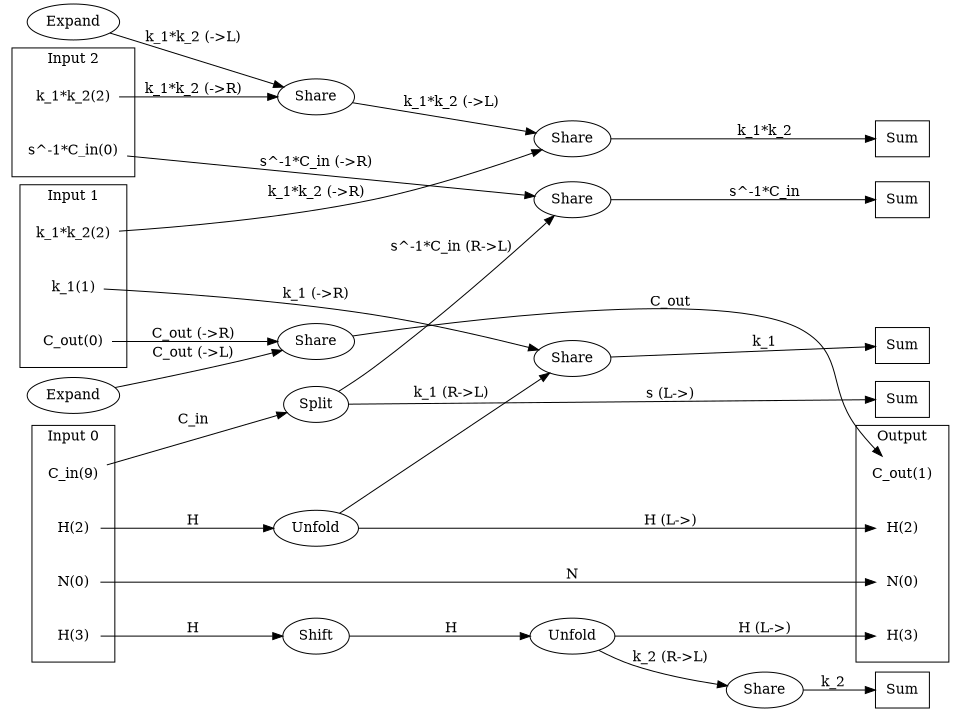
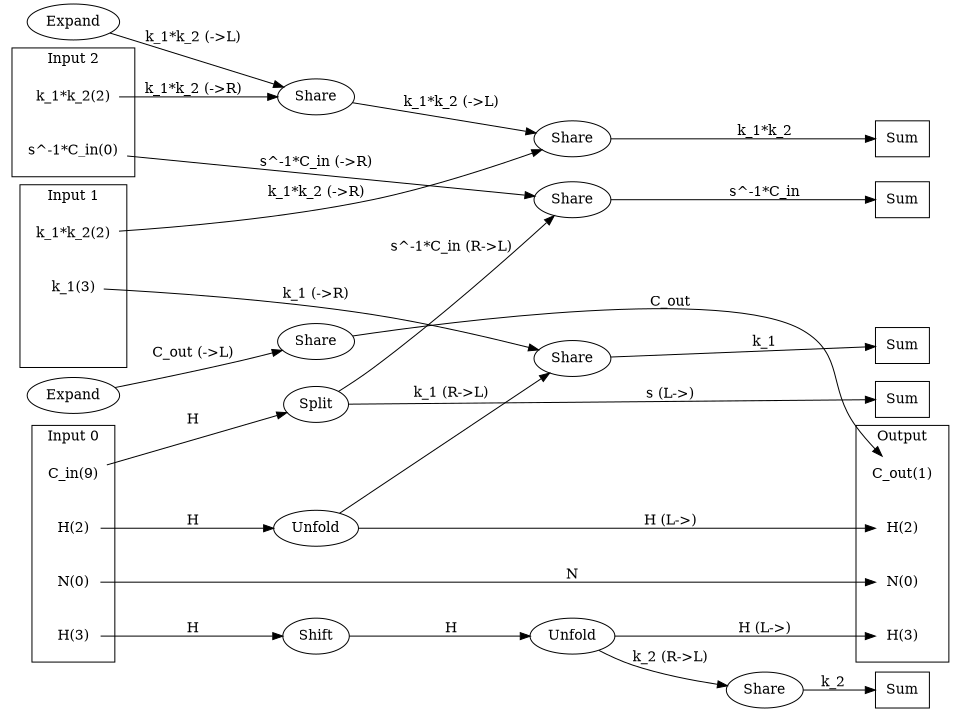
node "k_1(1)": label "k_1(1)" -> "k_1(3)"
node "C_out(0)": removed
edge "C_in(9)" -> "Split": label "C_in" -> "H"
